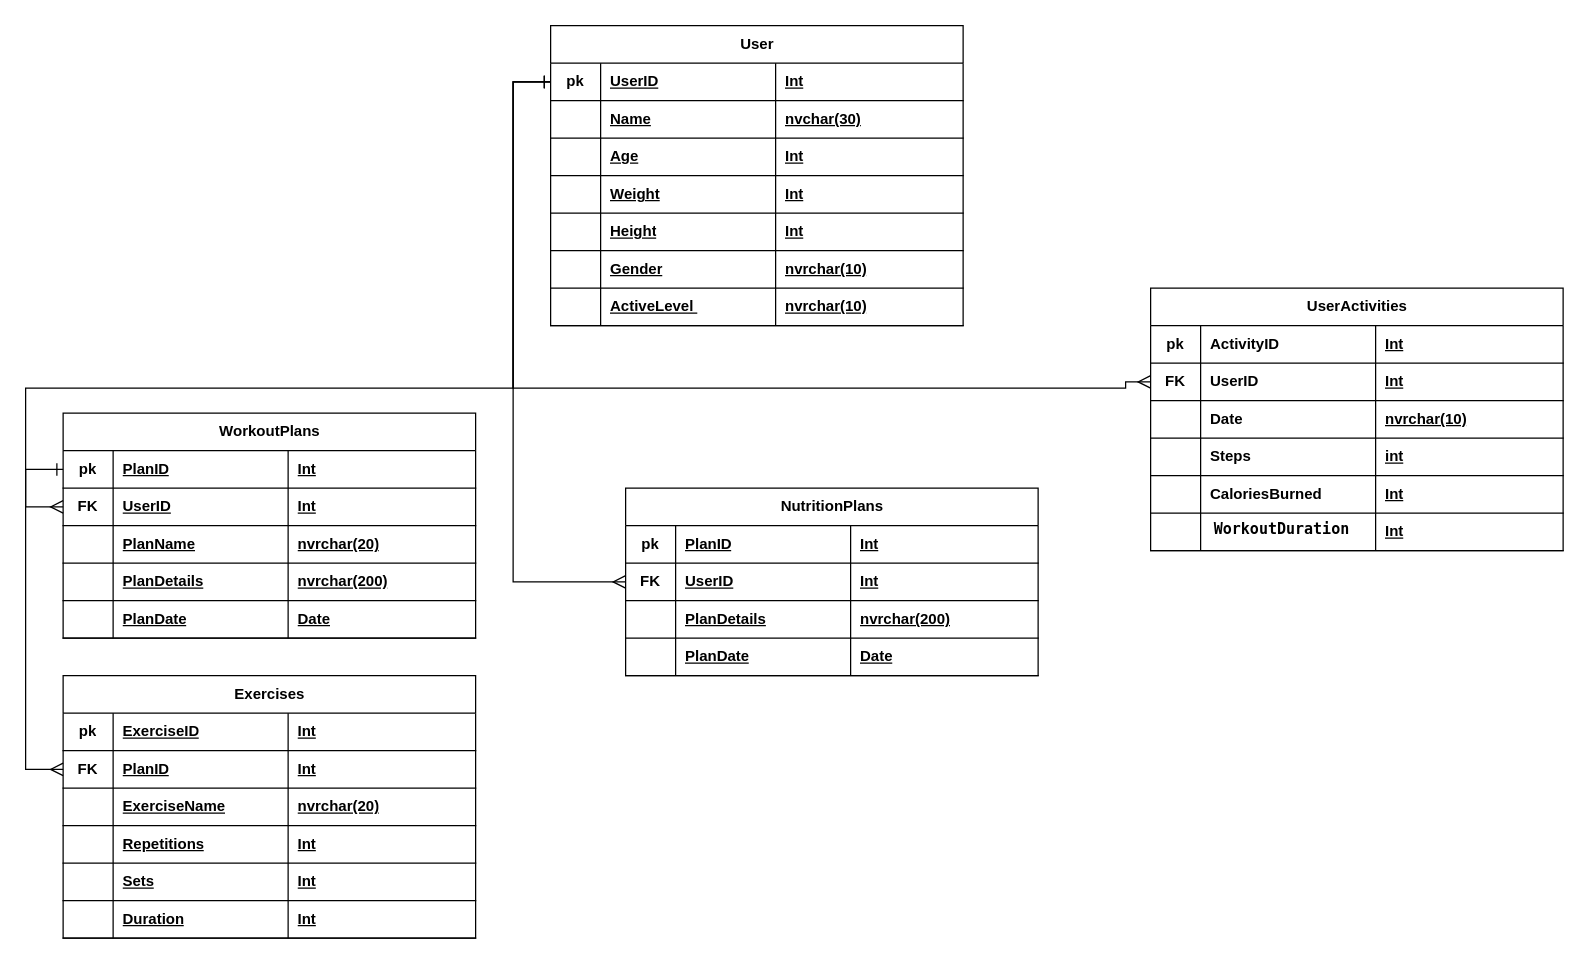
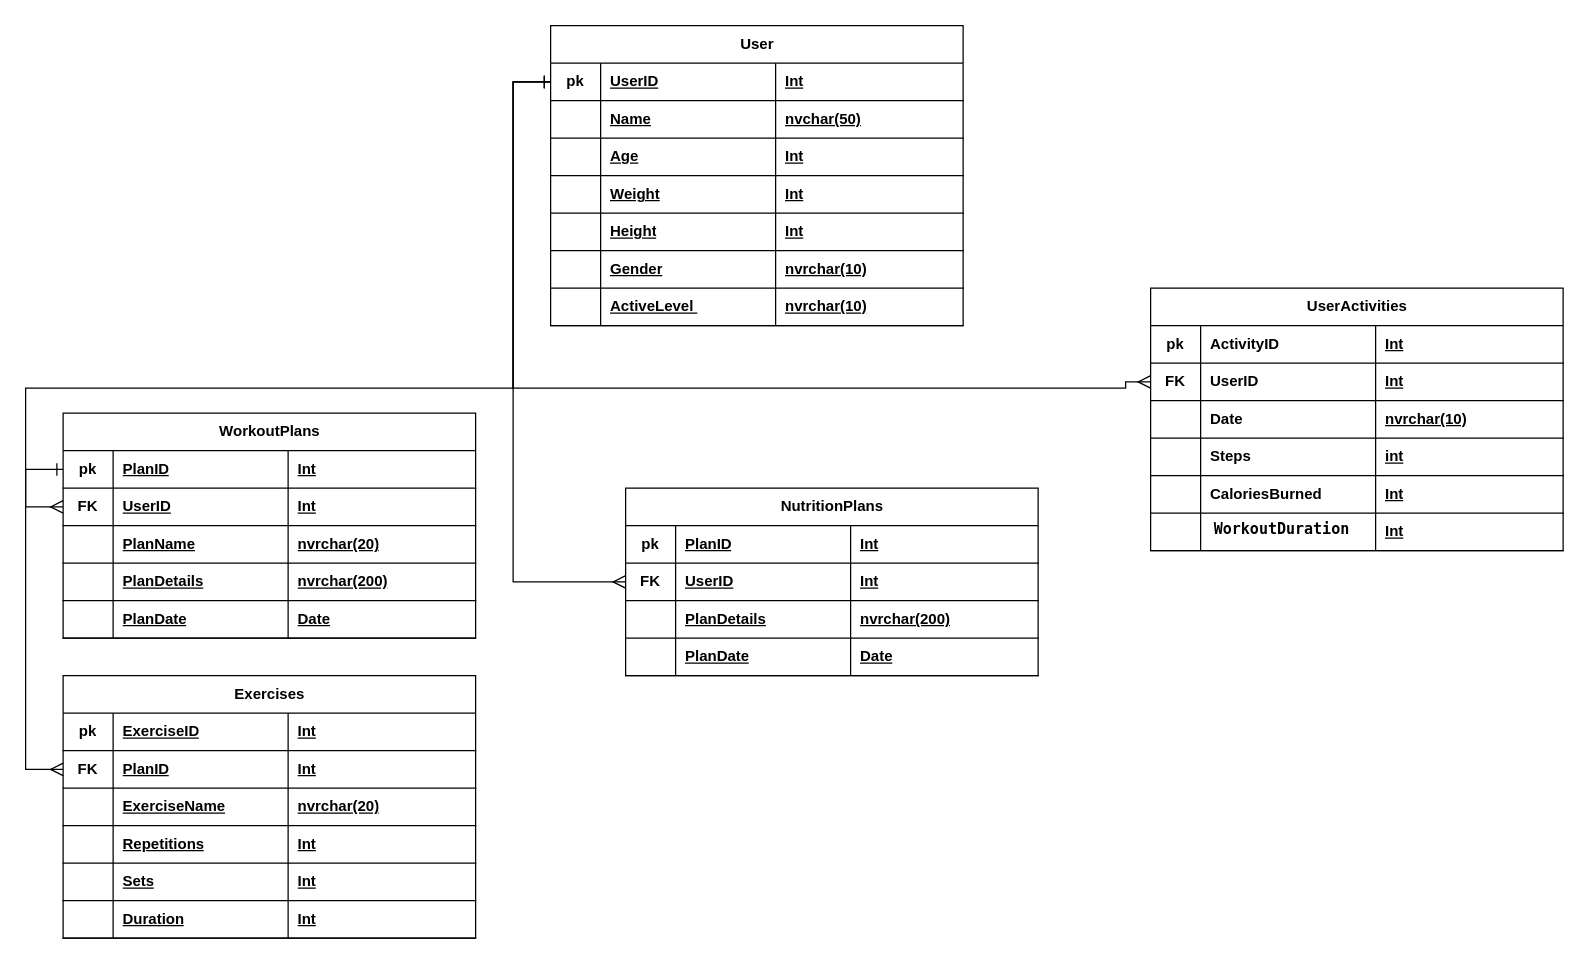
node "nvchar(30)": label "nvchar(30)" -> "nvchar(50)"
